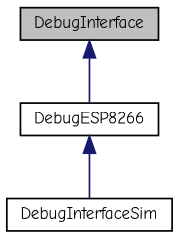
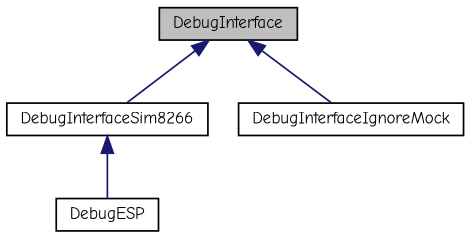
node "DebugESP8266": label "DebugESP8266" -> "DebugInterfaceSim8266"
node "DebugInterfaceIgnoreMock": added
node "DebugInterfaceSim": label "DebugInterfaceSim" -> "DebugESP"
